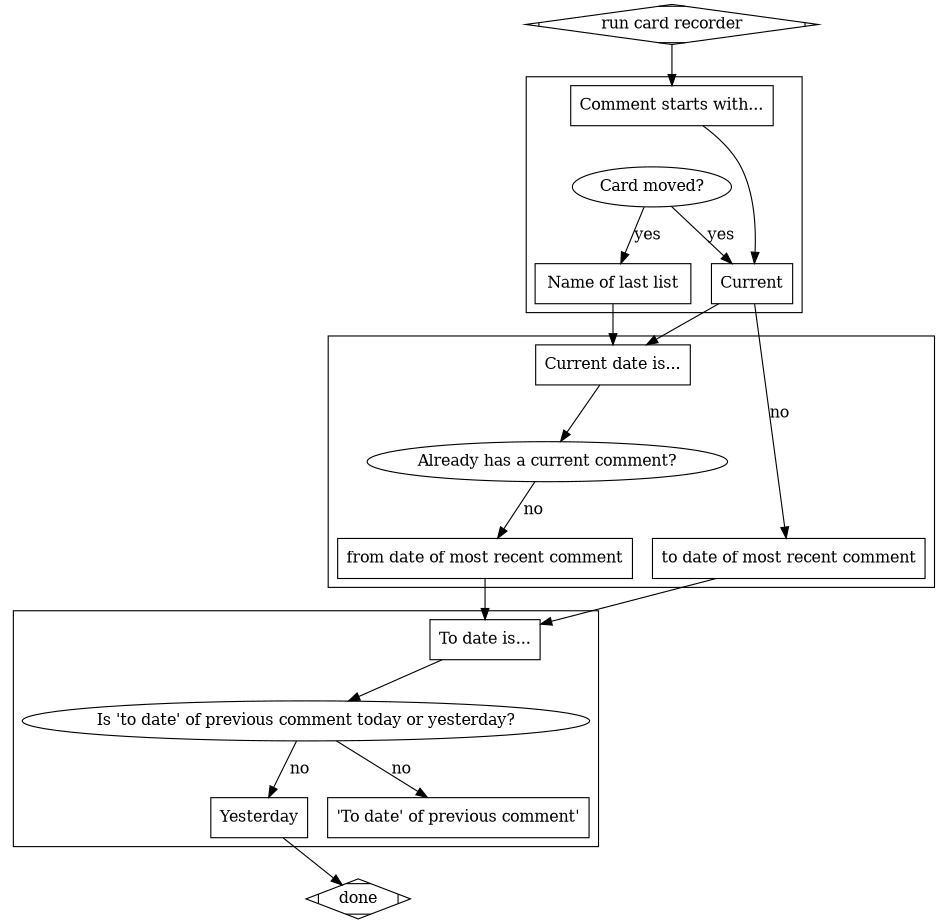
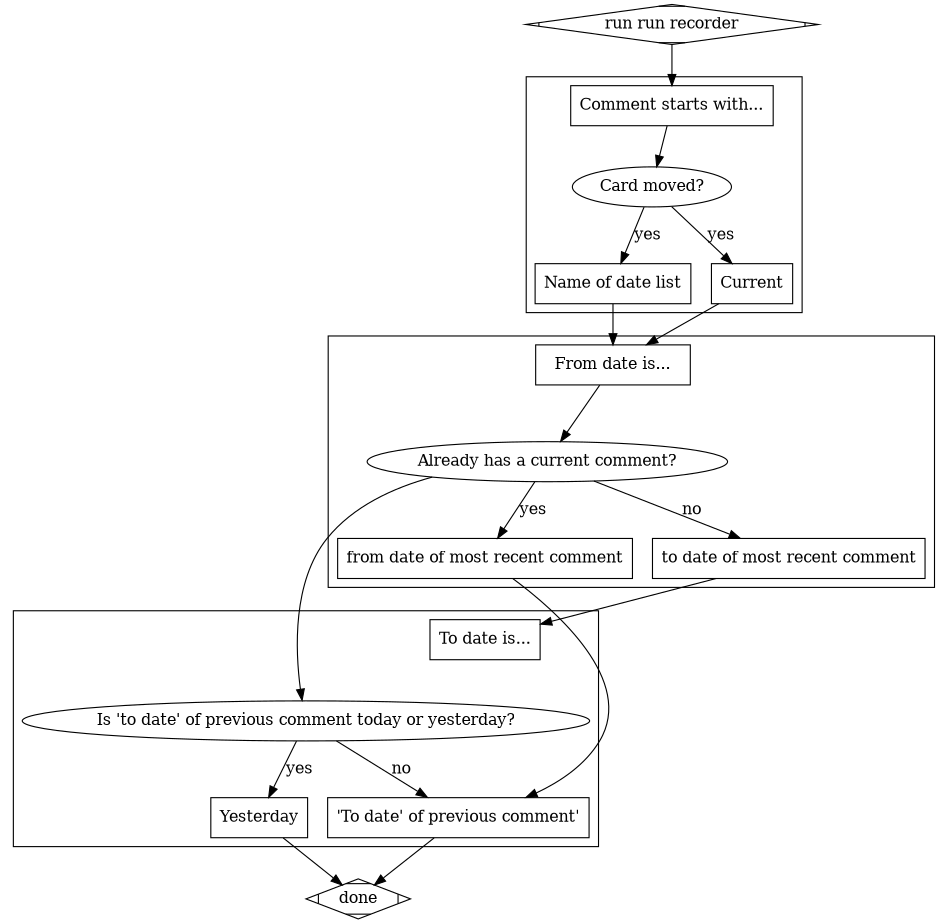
node "run card recorder": label "run card recorder" -> "run run recorder"
edge "Comment starts with..." -> "Current": now "Comment starts with..." -> "Card moved?"
node "Name of last list": label "Name of last list" -> "Name of date list"
node "Current date is...": label "Current date is..." -> "From date is..."
edge "Current" -> "to date of most recent comment": now "Already has a current comment?" -> "to date of most recent comment"
edge "Already has a current comment?" -> "from date of most recent comment": label "no" -> "yes"
edge "from date of most recent comment" -> "To date is...": now "from date of most recent comment" -> "'To date' of previous comment'"
edge "To date is..." -> "Is 'to date' of previous comment today or yesterday?": now "Already has a current comment?" -> "Is 'to date' of previous comment today or yesterday?"
edge "Is 'to date' of previous comment today or yesterday?" -> "Yesterday": label "no" -> "yes"
edge "'To date' of previous comment'" -> "done": added
